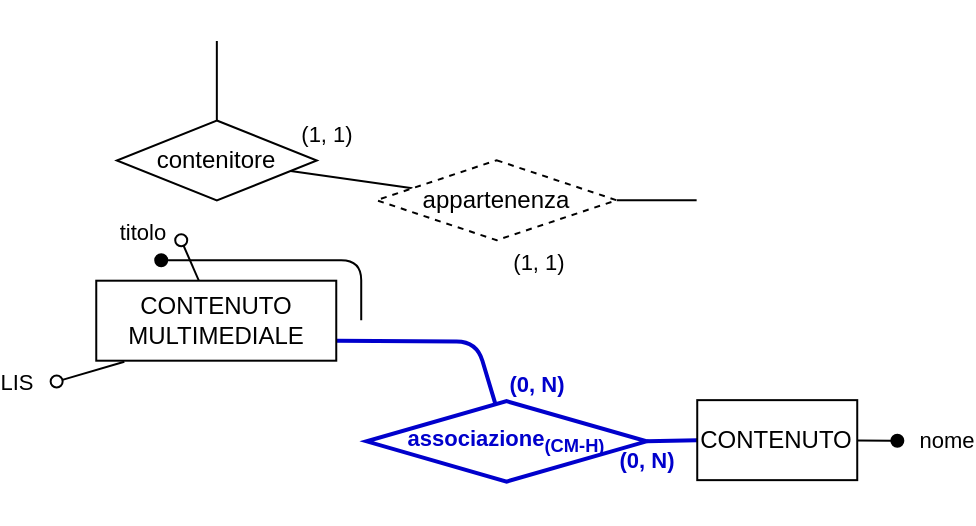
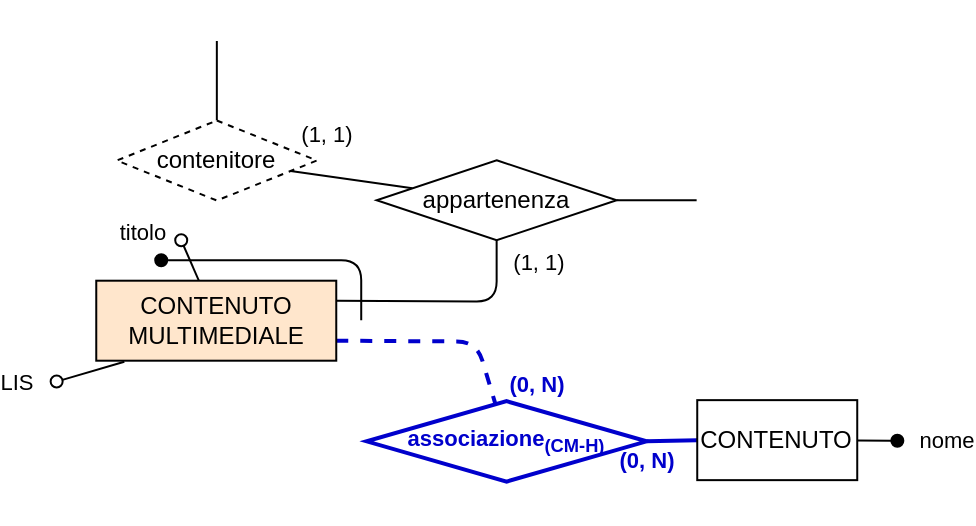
node "contenitore": style solid -> dashed
node "appartenenza": style dashed -> solid
edge "appartenenza" -- "CONTENUTO MULTIMEDIALE": added
node "CONTENUTO MULTIMEDIALE": fillcolor #ffffff -> #ffe6cc
edge "CONTENUTO MULTIMEDIALE" -- "associazione(CM-H)": style solid -> dashed
